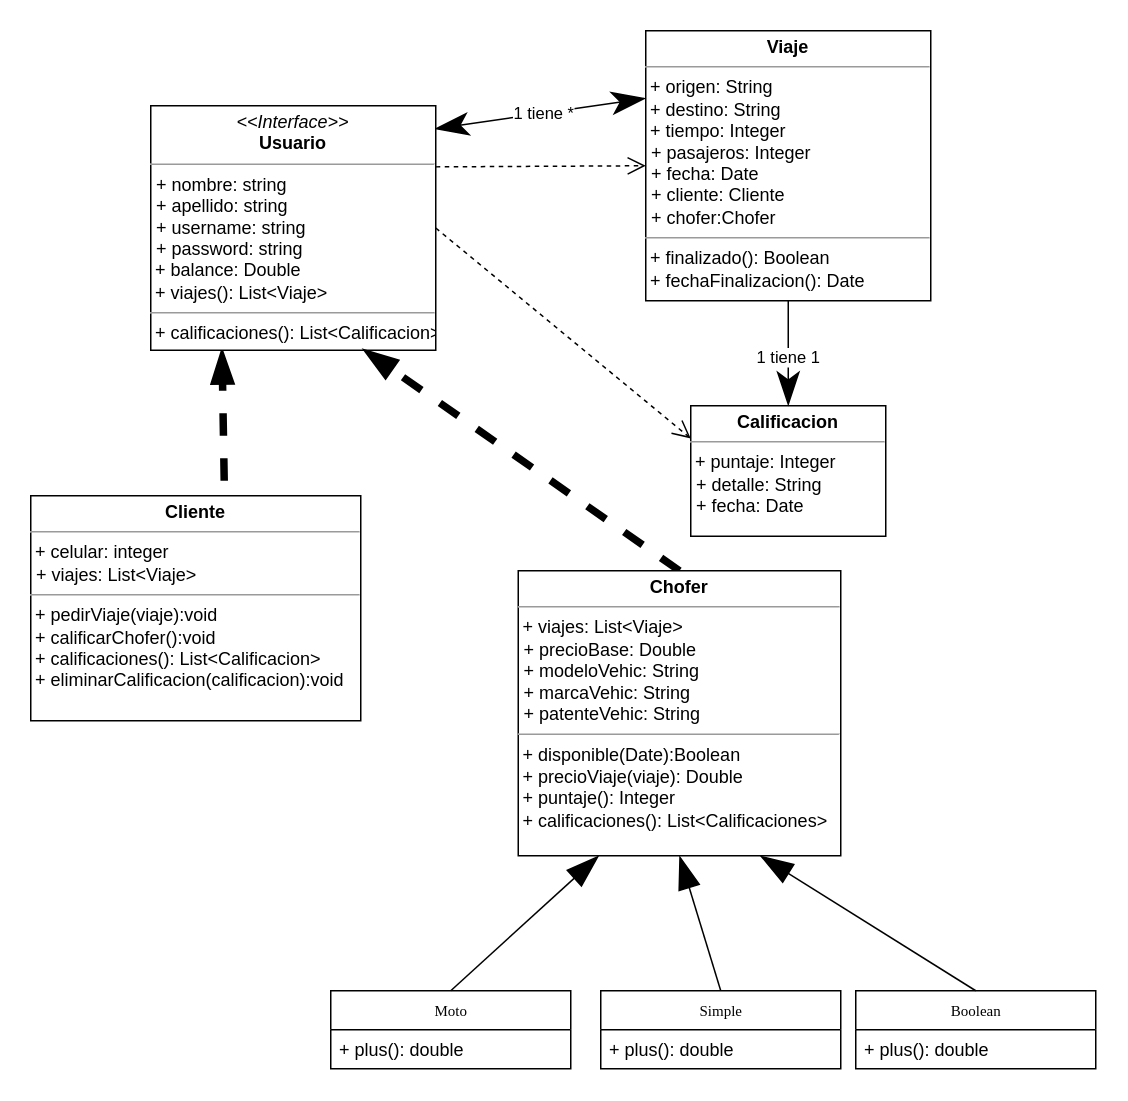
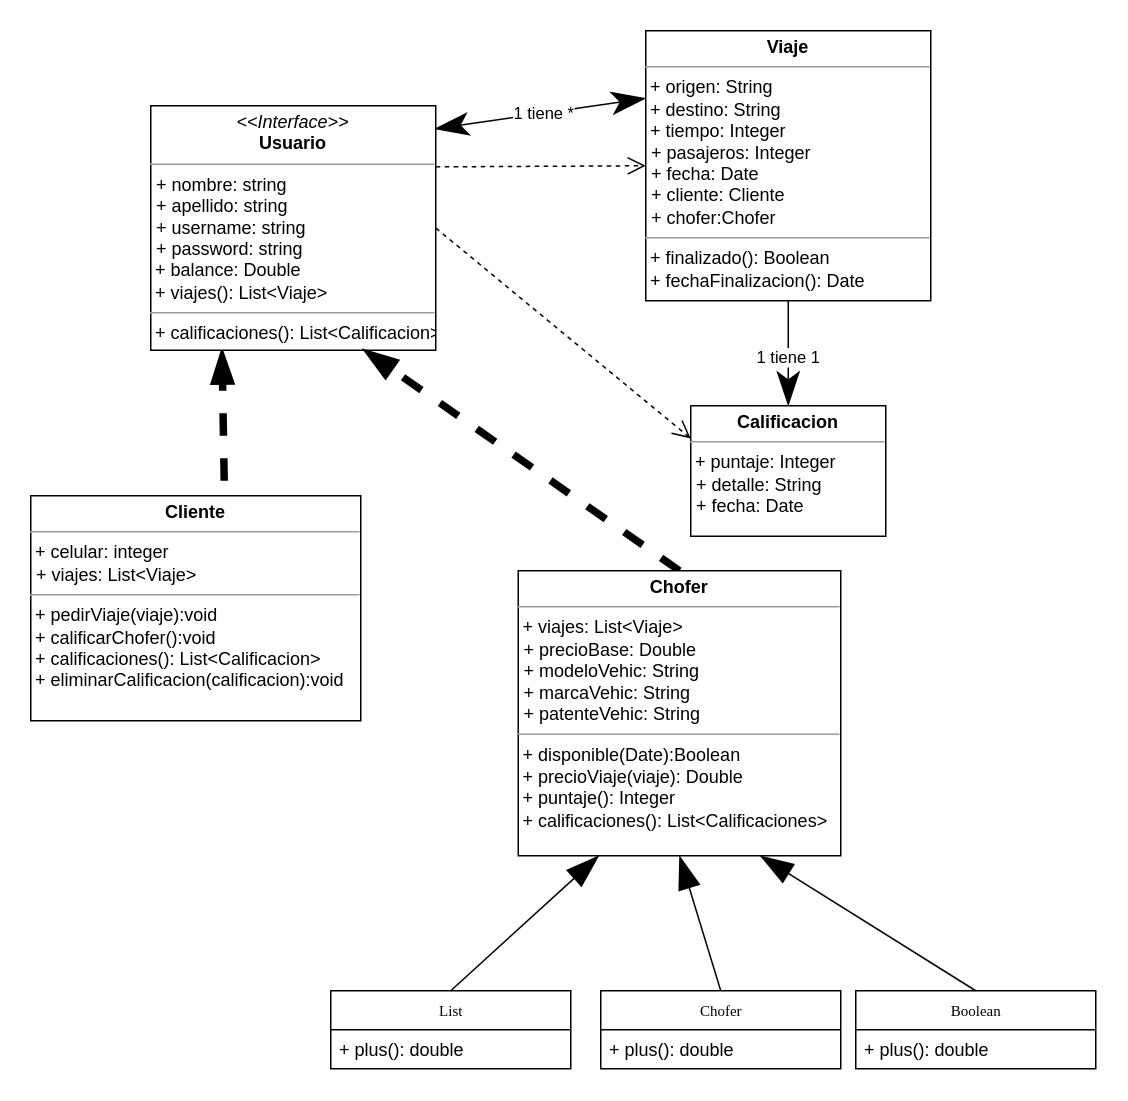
node "Moto": label "Moto" -> "List"
node "Simple": label "Simple" -> "Chofer"
